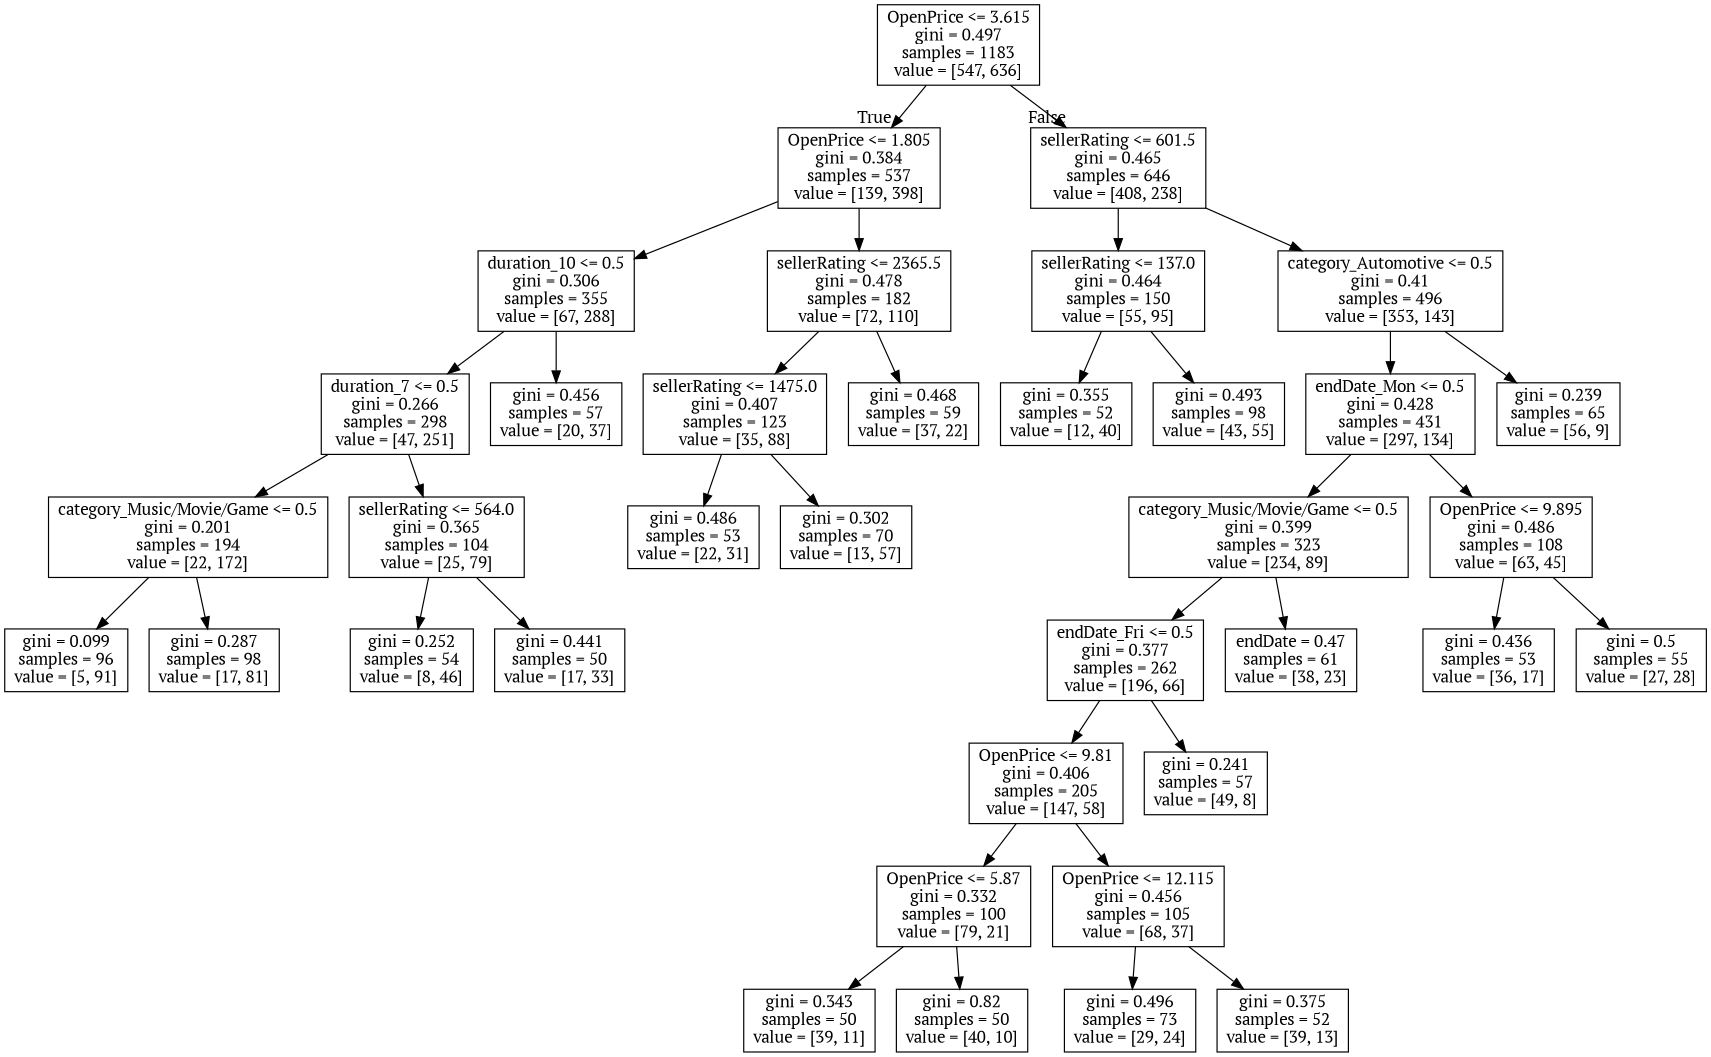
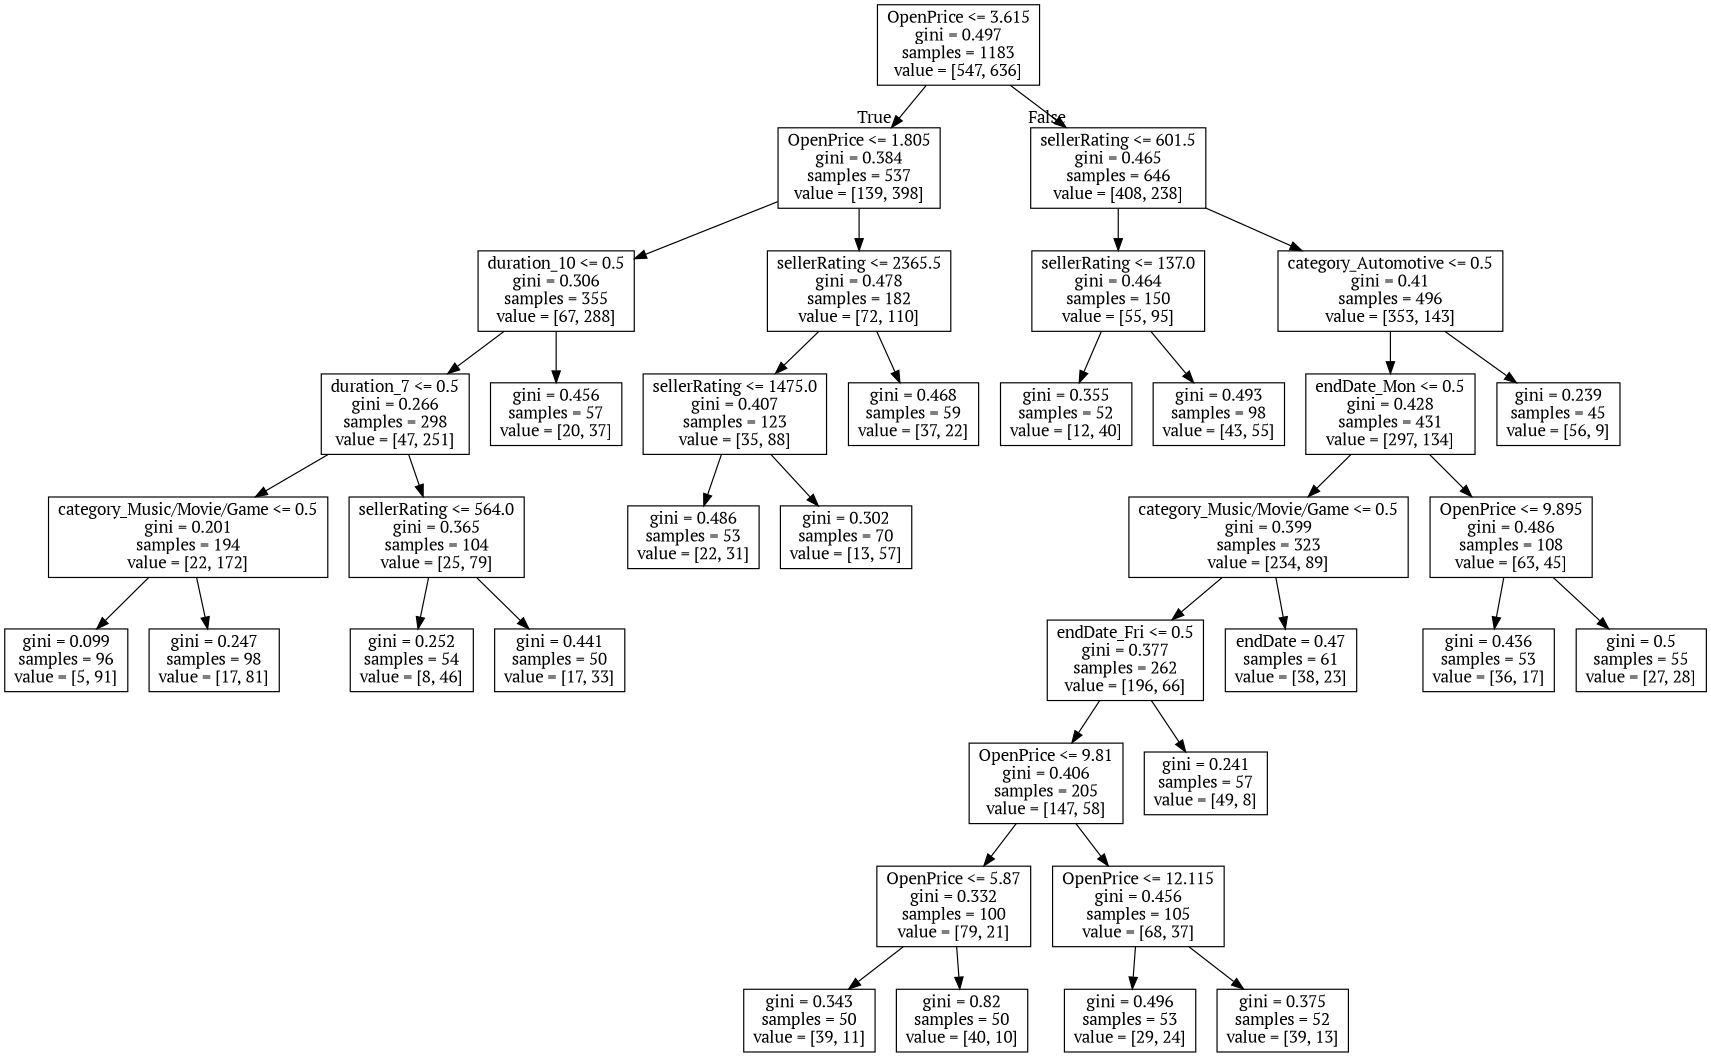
node "gini = 0.239 samples = 65 value = [56, 9]": label "gini = 0.239 samples = 65 value = [56, 9]" -> "gini = 0.239 samples = 45 value = [56, 9]"
node "gini = 0.287 samples = 98 value = [17, 81]": label "gini = 0.287 samples = 98 value = [17, 81]" -> "gini = 0.247 samples = 98 value = [17, 81]"
node "gini = 0.496 samples = 73 value = [29, 24]": label "gini = 0.496 samples = 73 value = [29, 24]" -> "gini = 0.496 samples = 53 value = [29, 24]"
